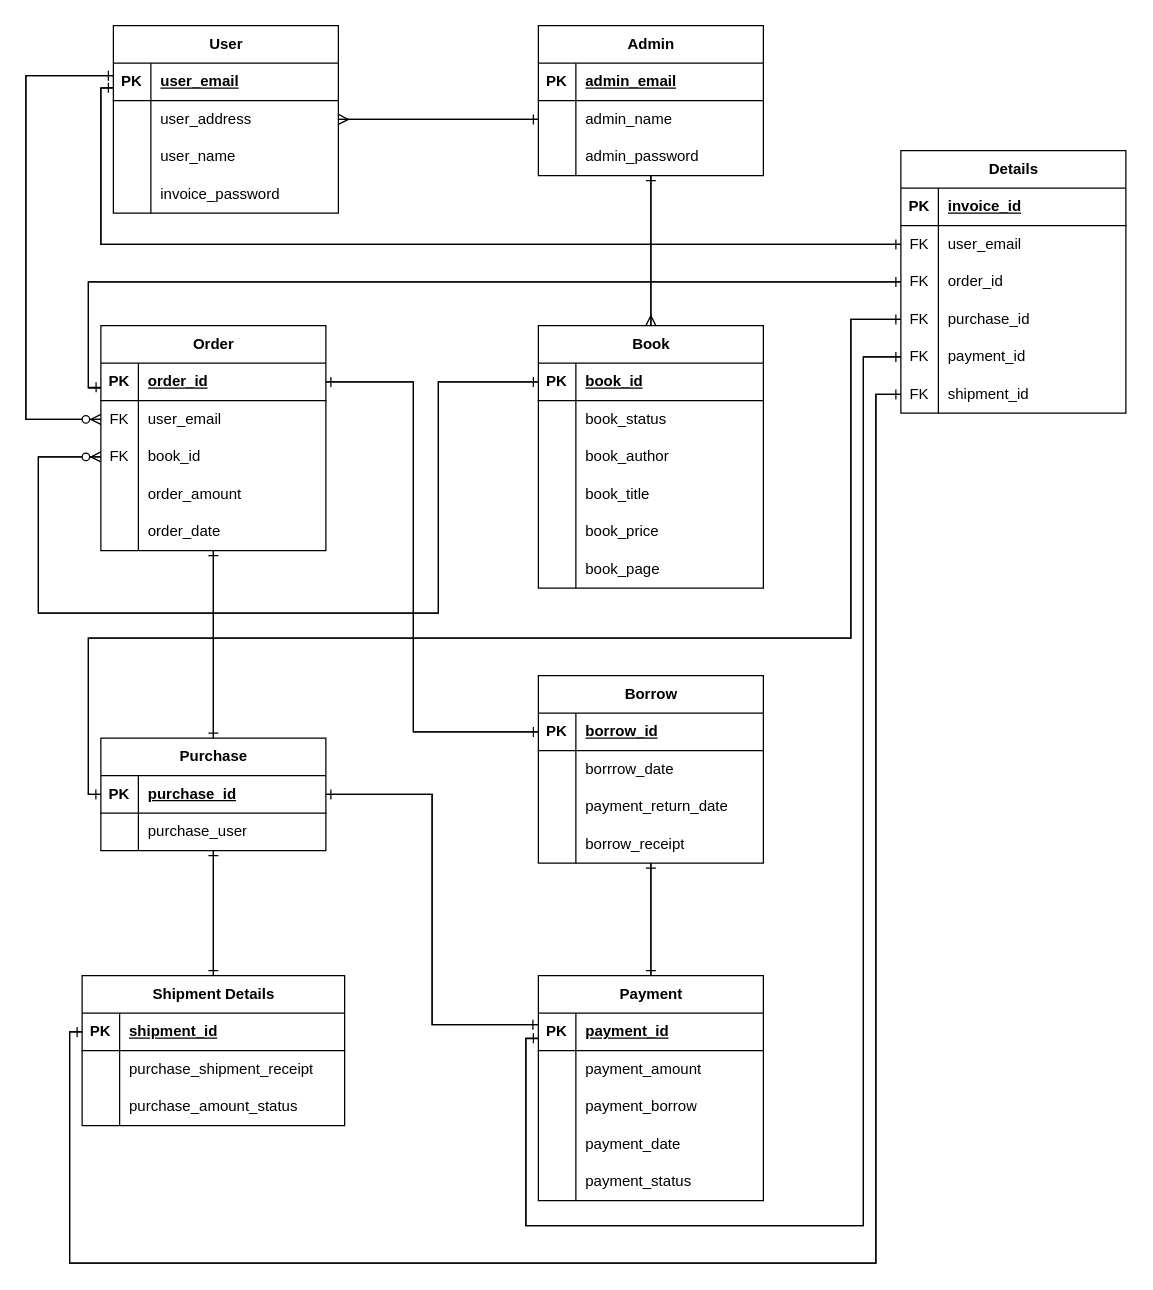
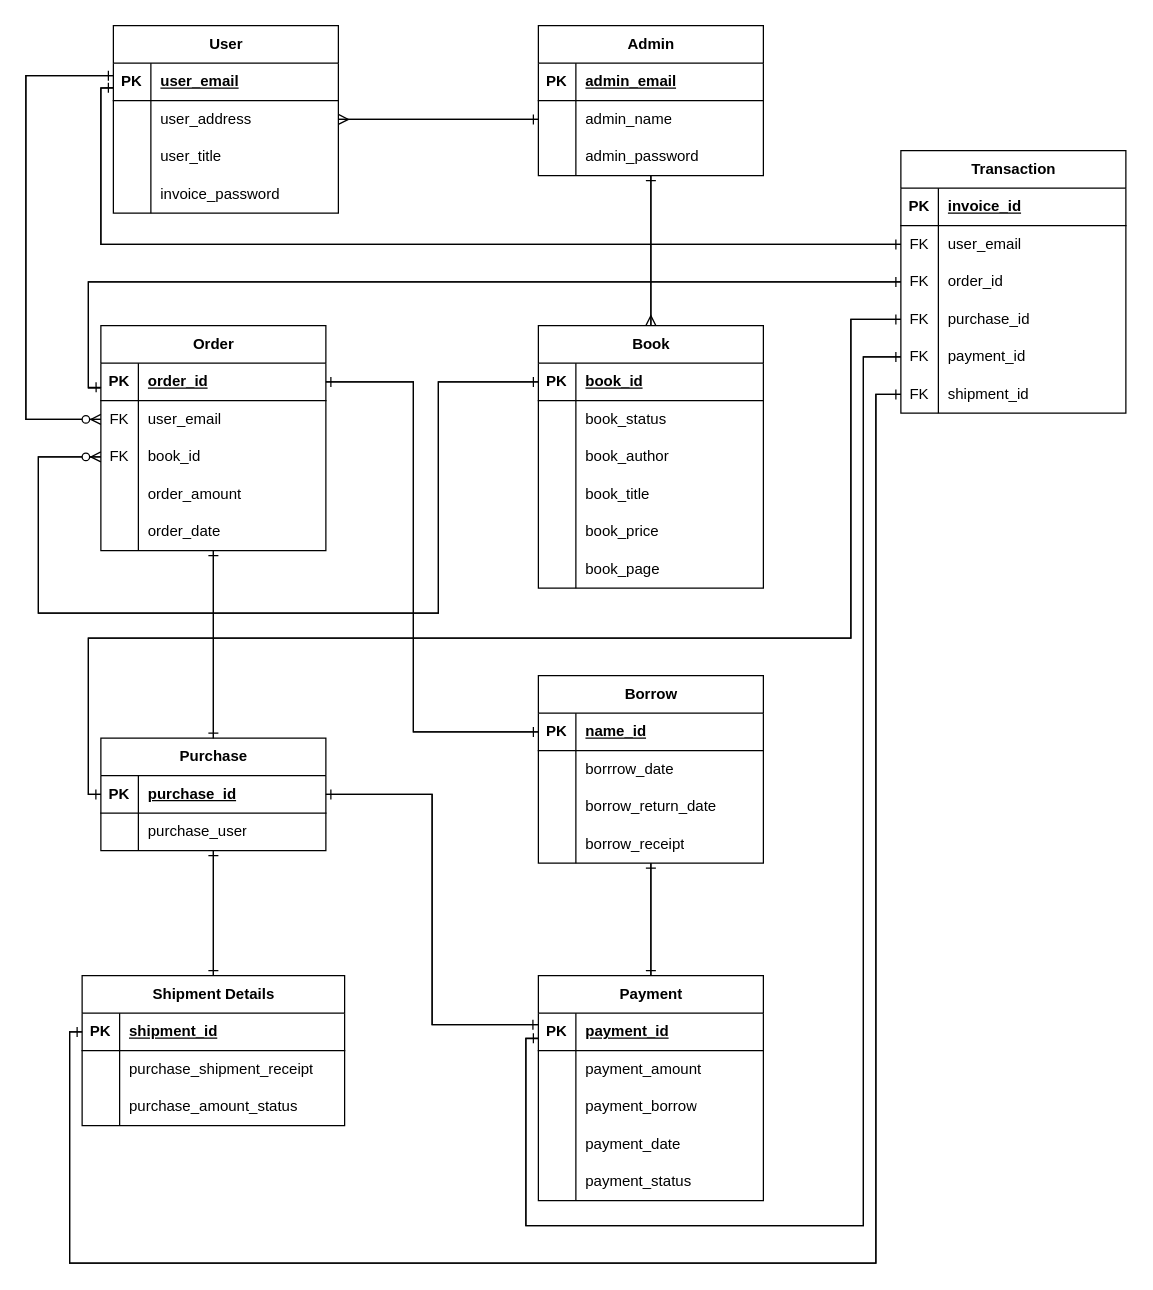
node "user_name": label "user_name" -> "user_title"
node "Details": label "Details" -> "Transaction"
node "borrow_id": label "borrow_id" -> "name_id"
node "payment_return_date": label "payment_return_date" -> "borrow_return_date"
